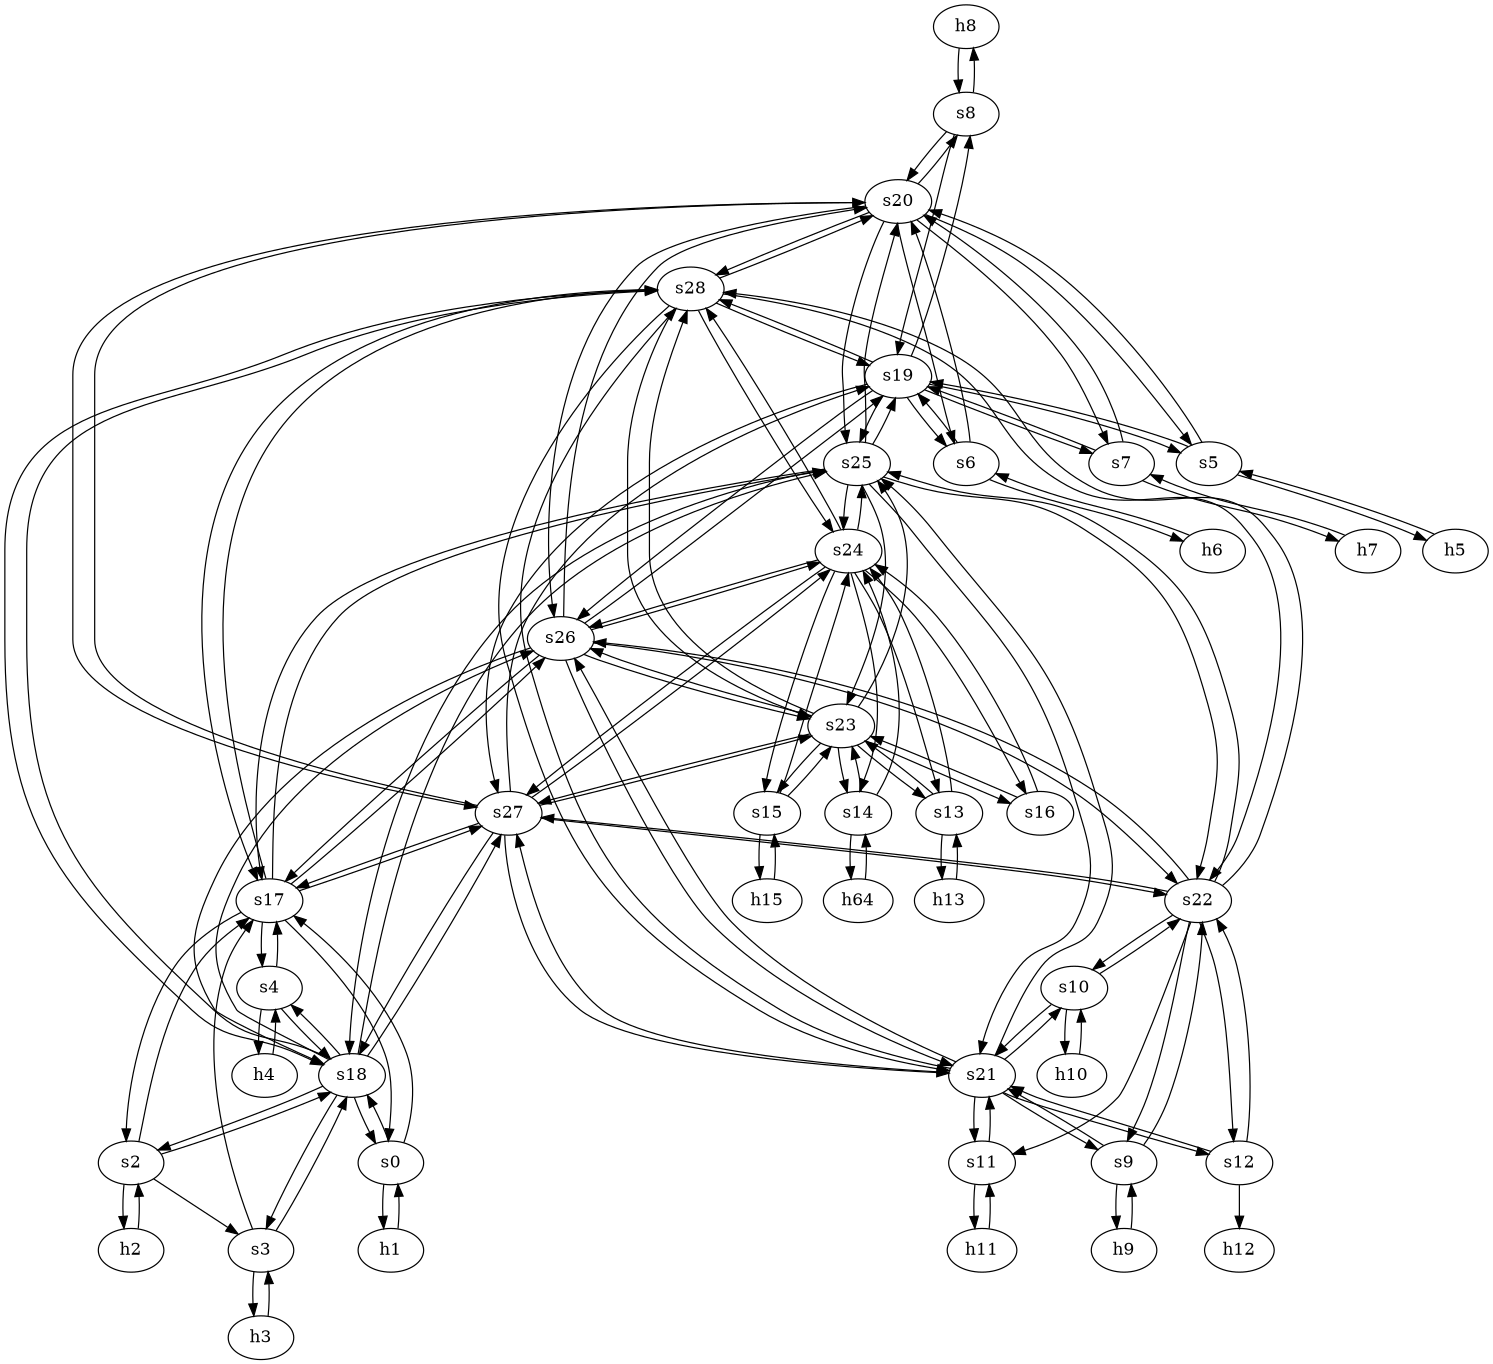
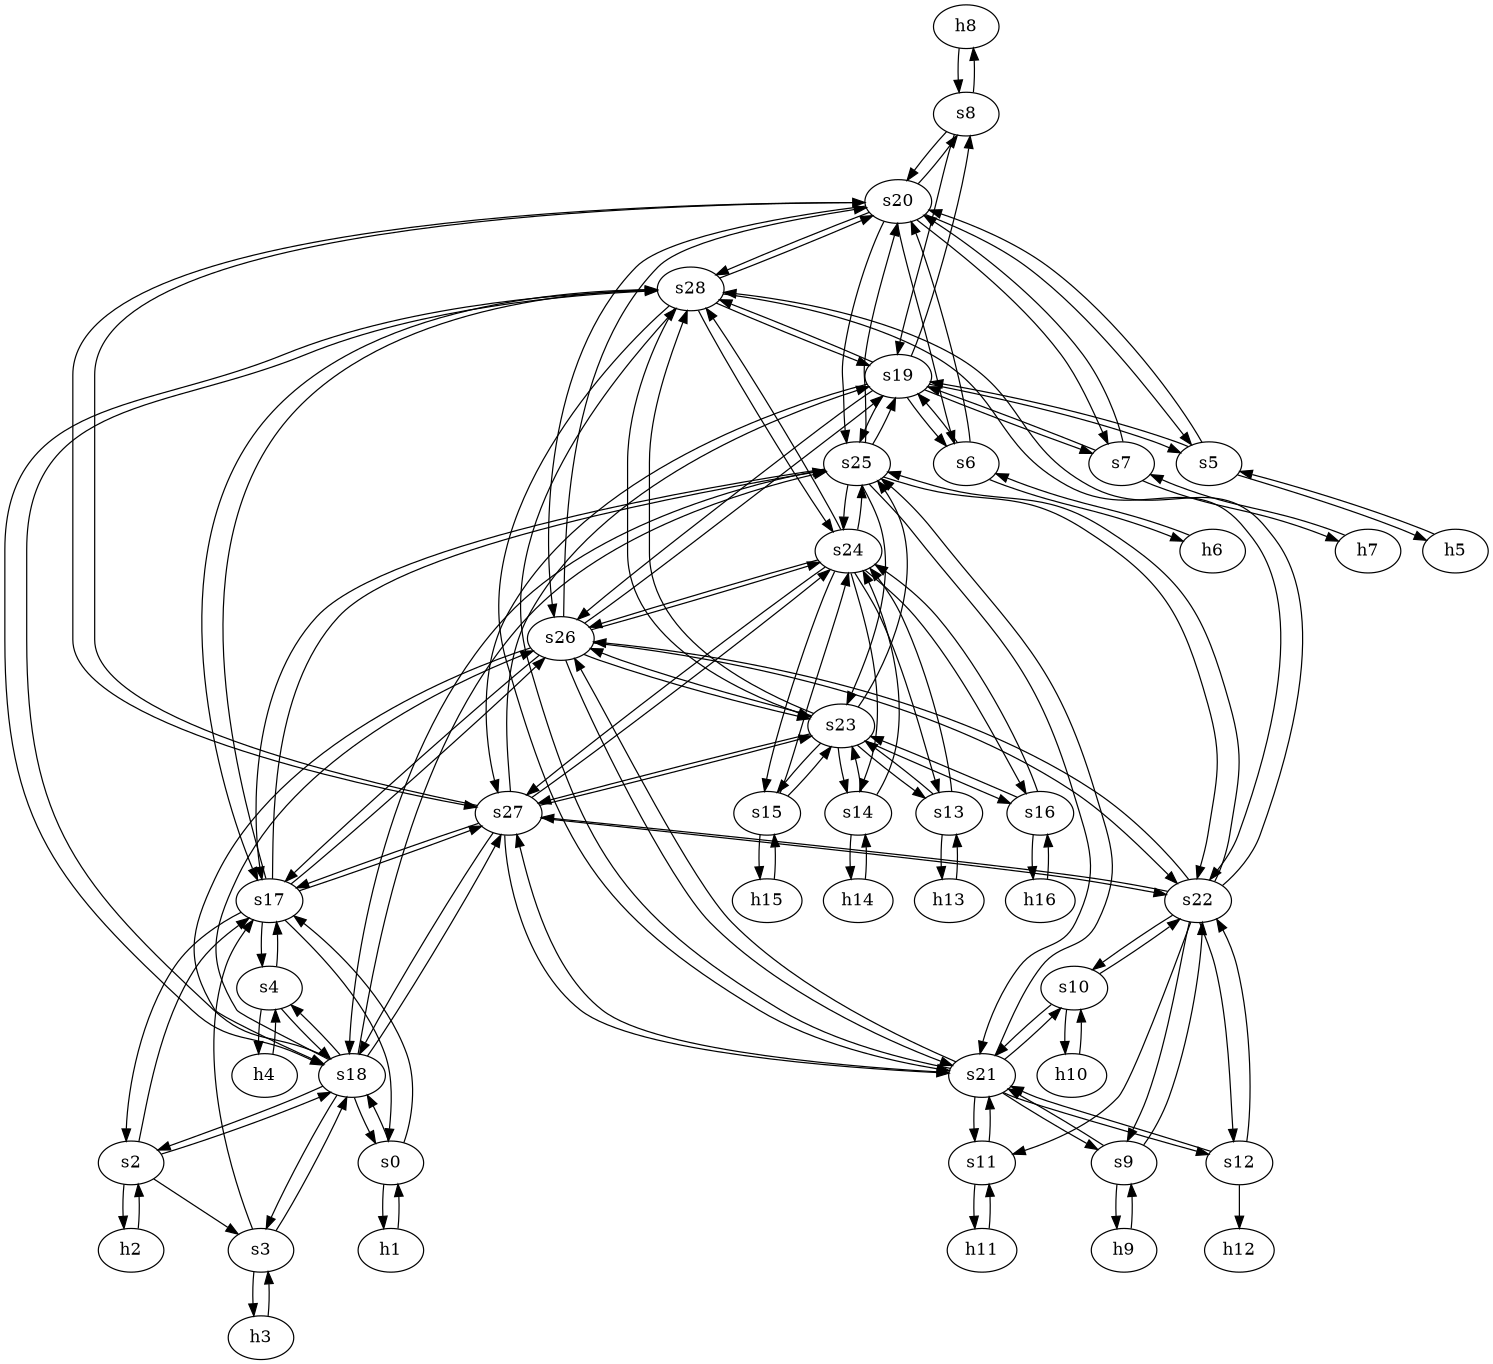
node "h64": label "h64" -> "h14"
node "h16": added
